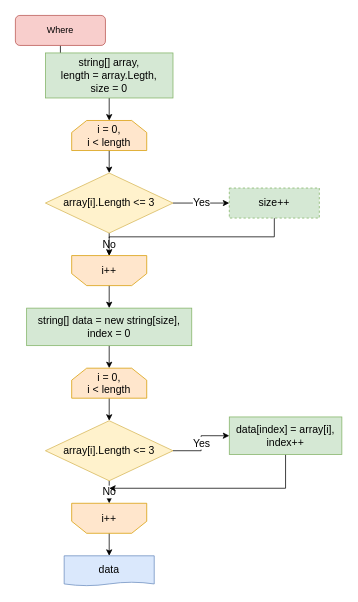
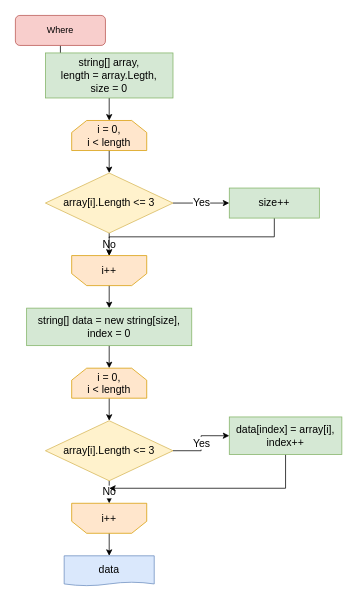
node "size++": style dashed -> solid
